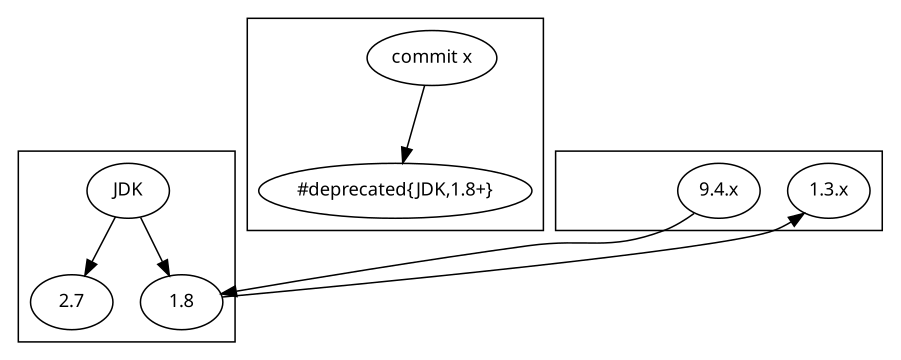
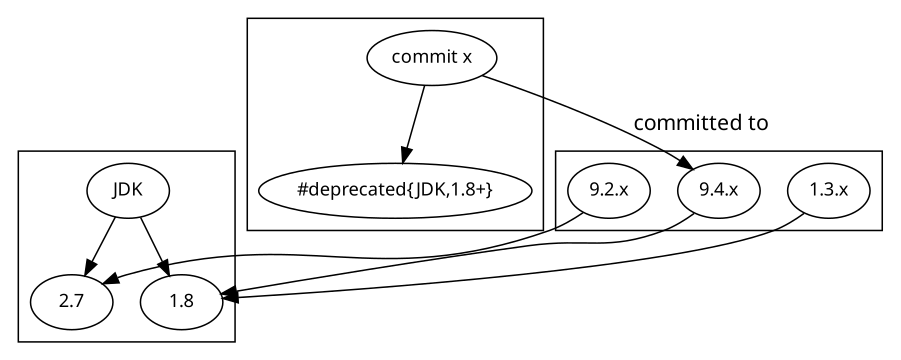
edge "commit x" -> "9.4.x": added, label "committed to"
node "9.2.x": added
edge "1.8" -> "1.3.x": reversed
